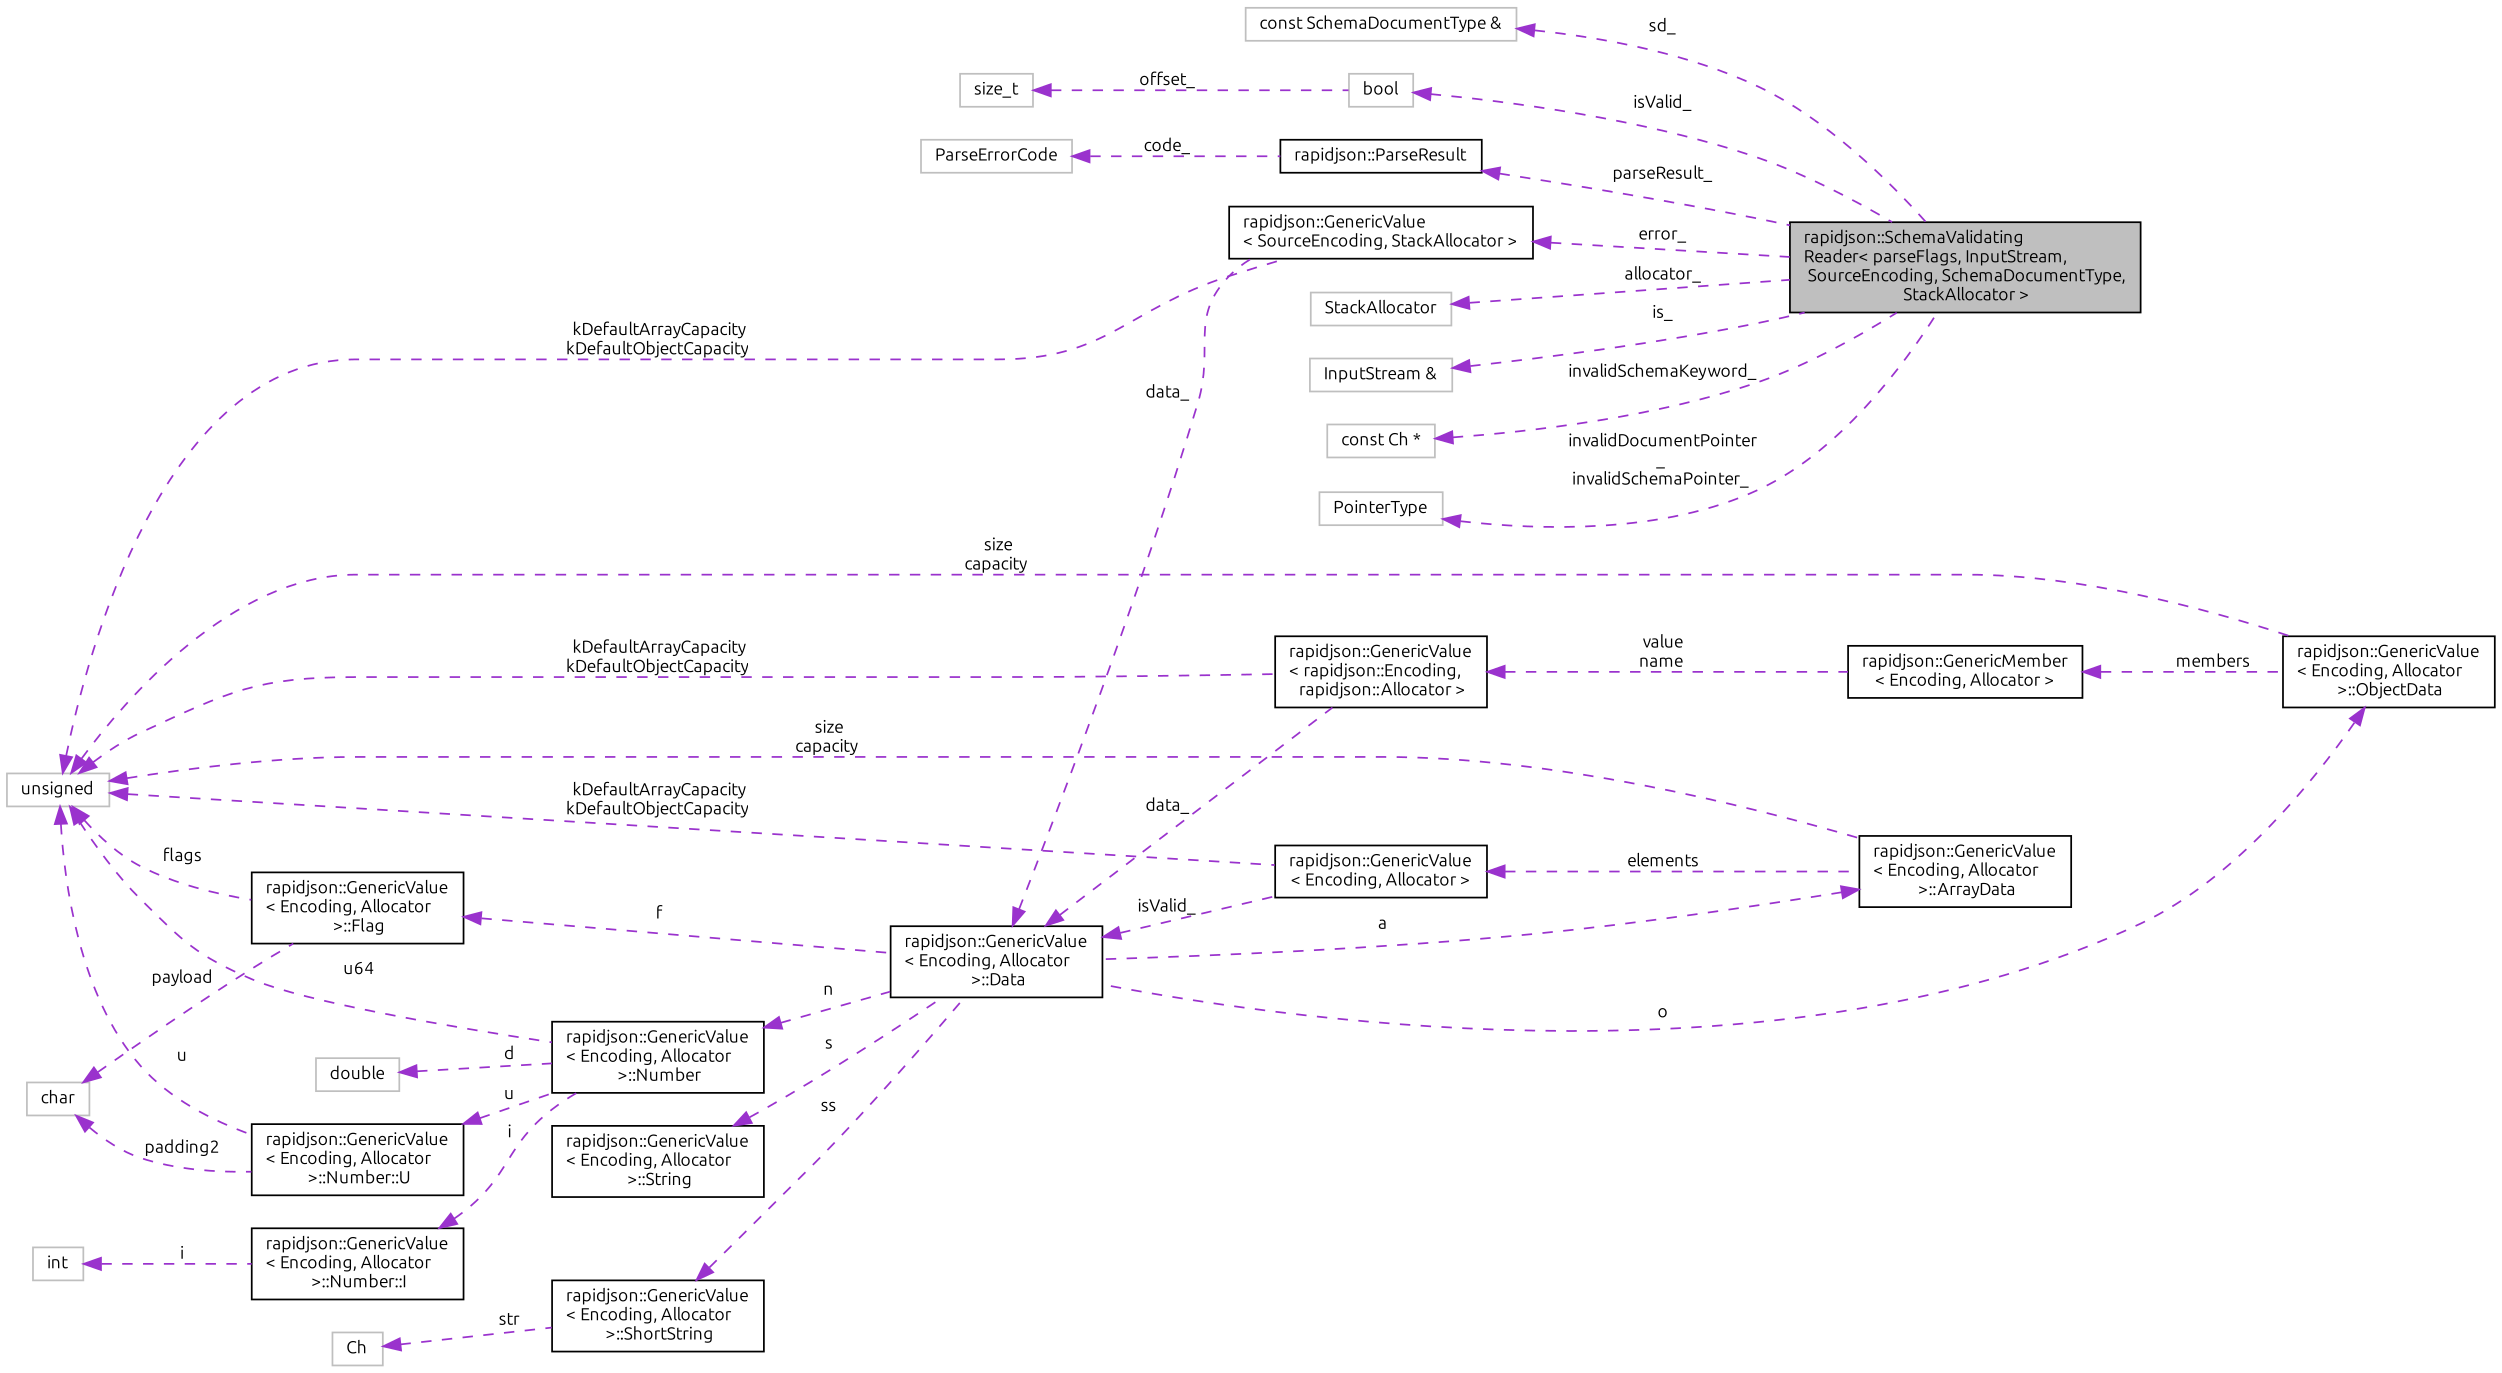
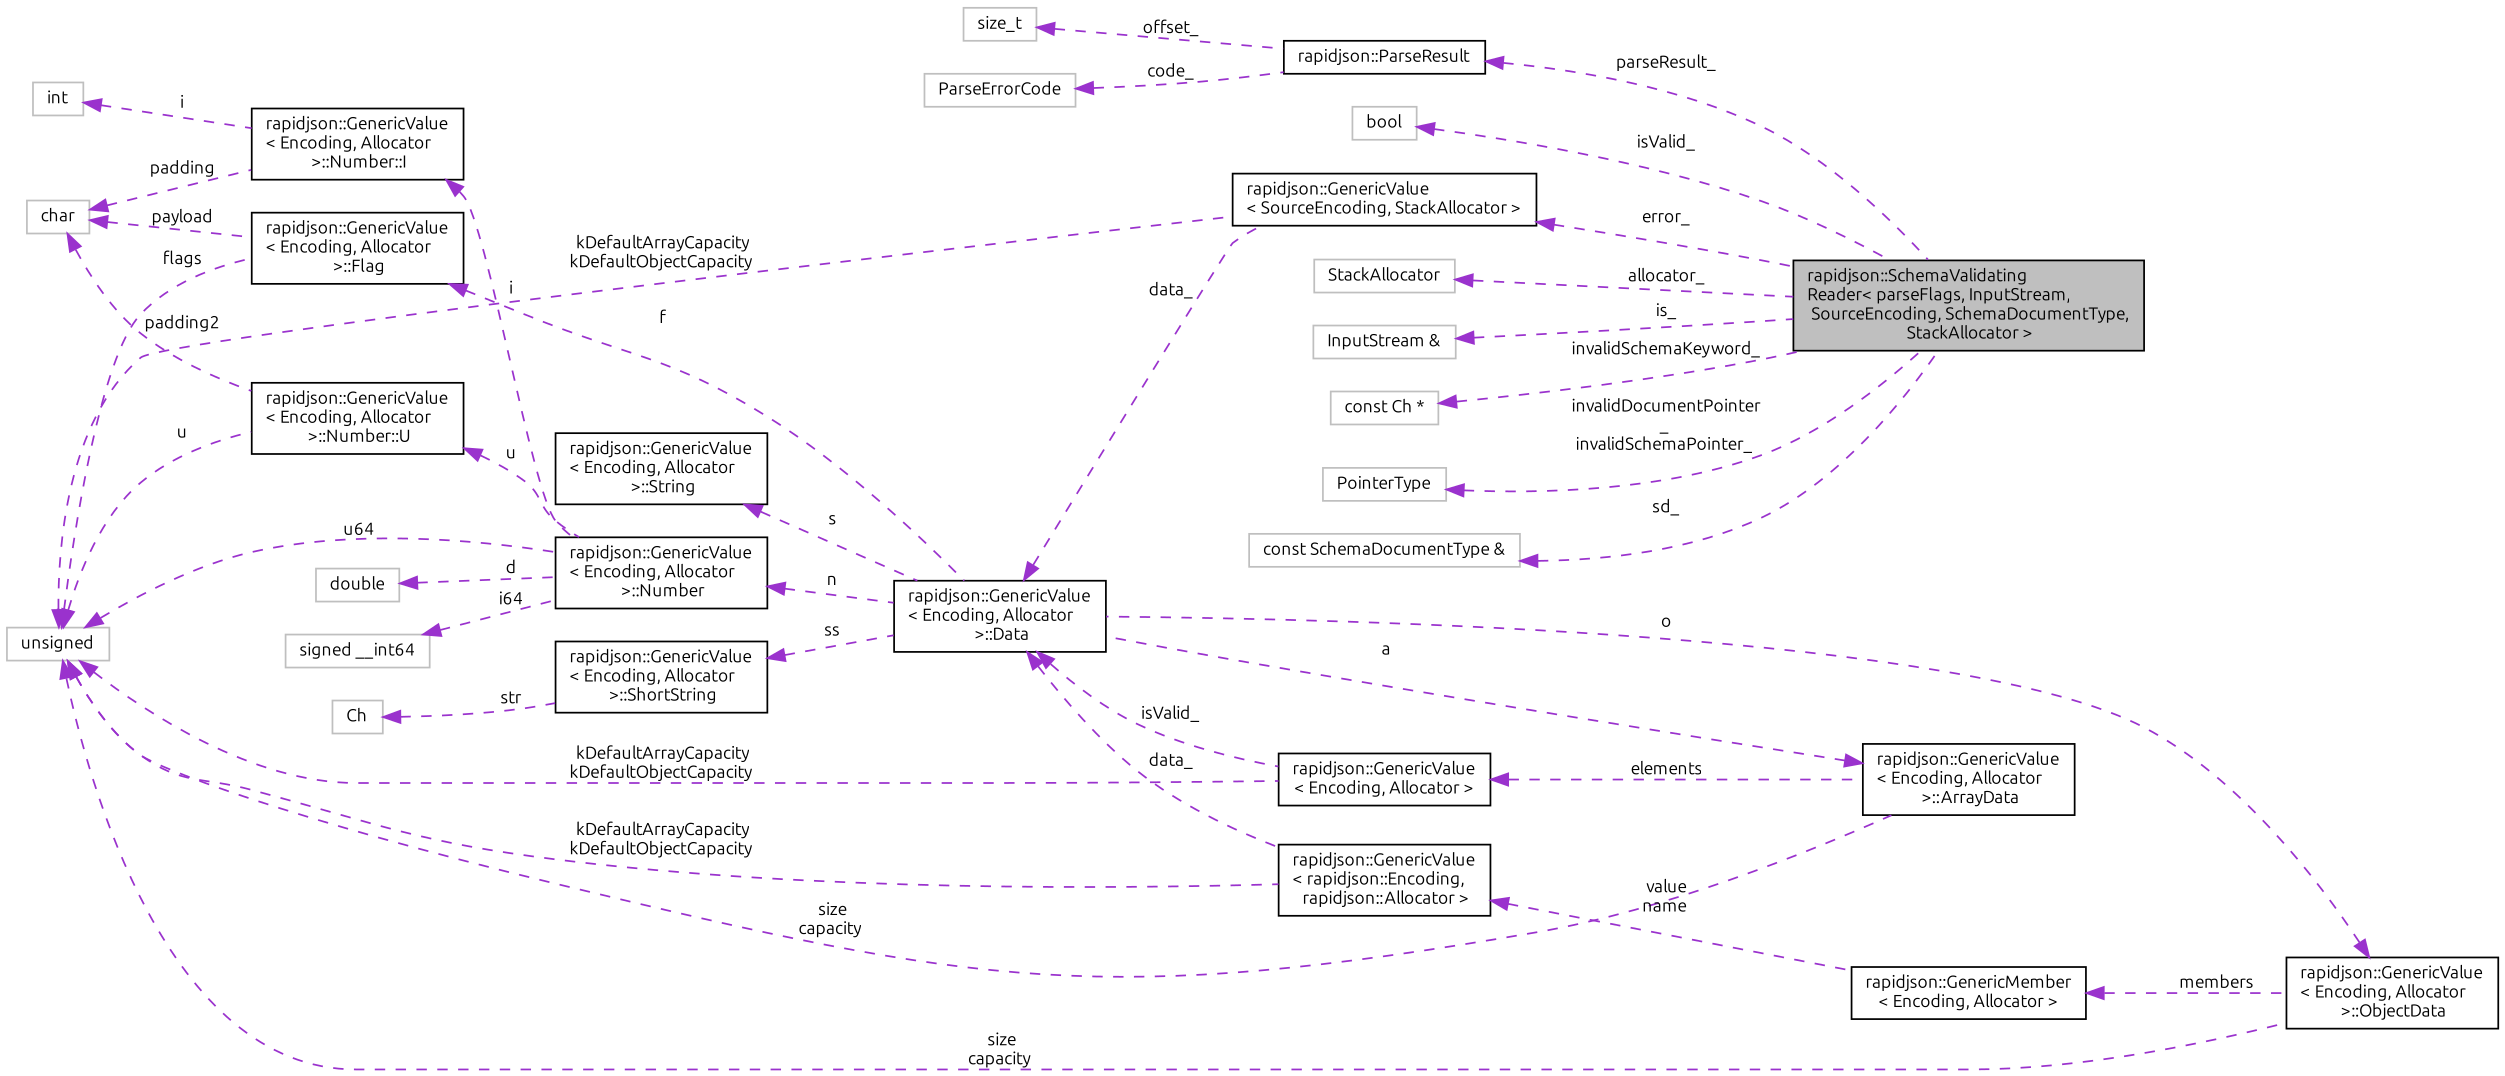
edge "bool" -> "size_t": now "rapidjson::ParseResult" -> "size_t"
edge "rapidjson::GenericValue < Encoding, Allocator >::Number::I" -> "char": added, label "padding"
node "signed __int64": added
